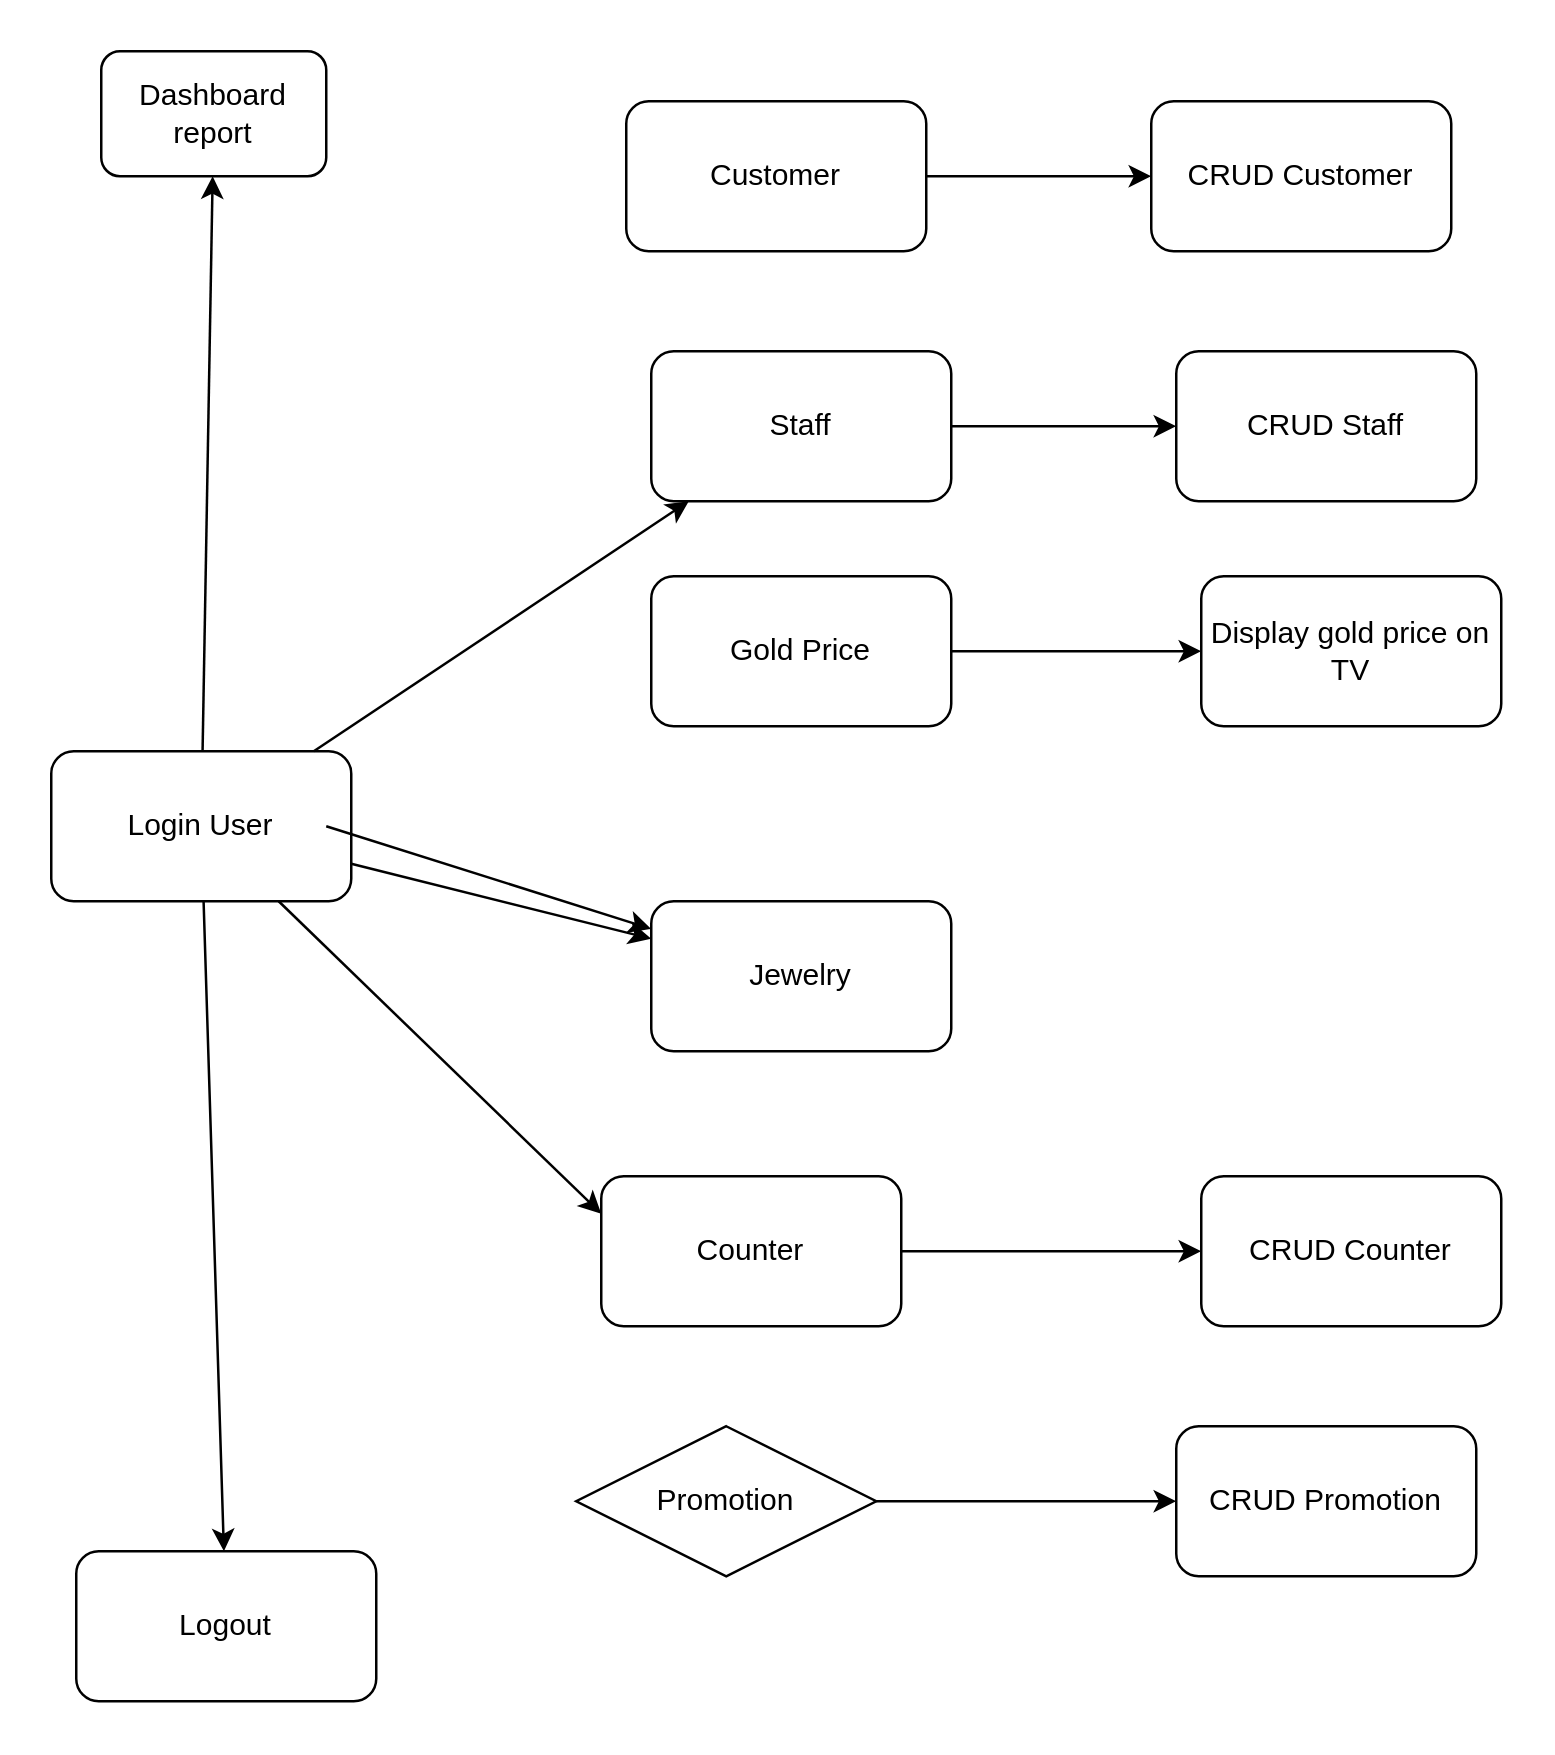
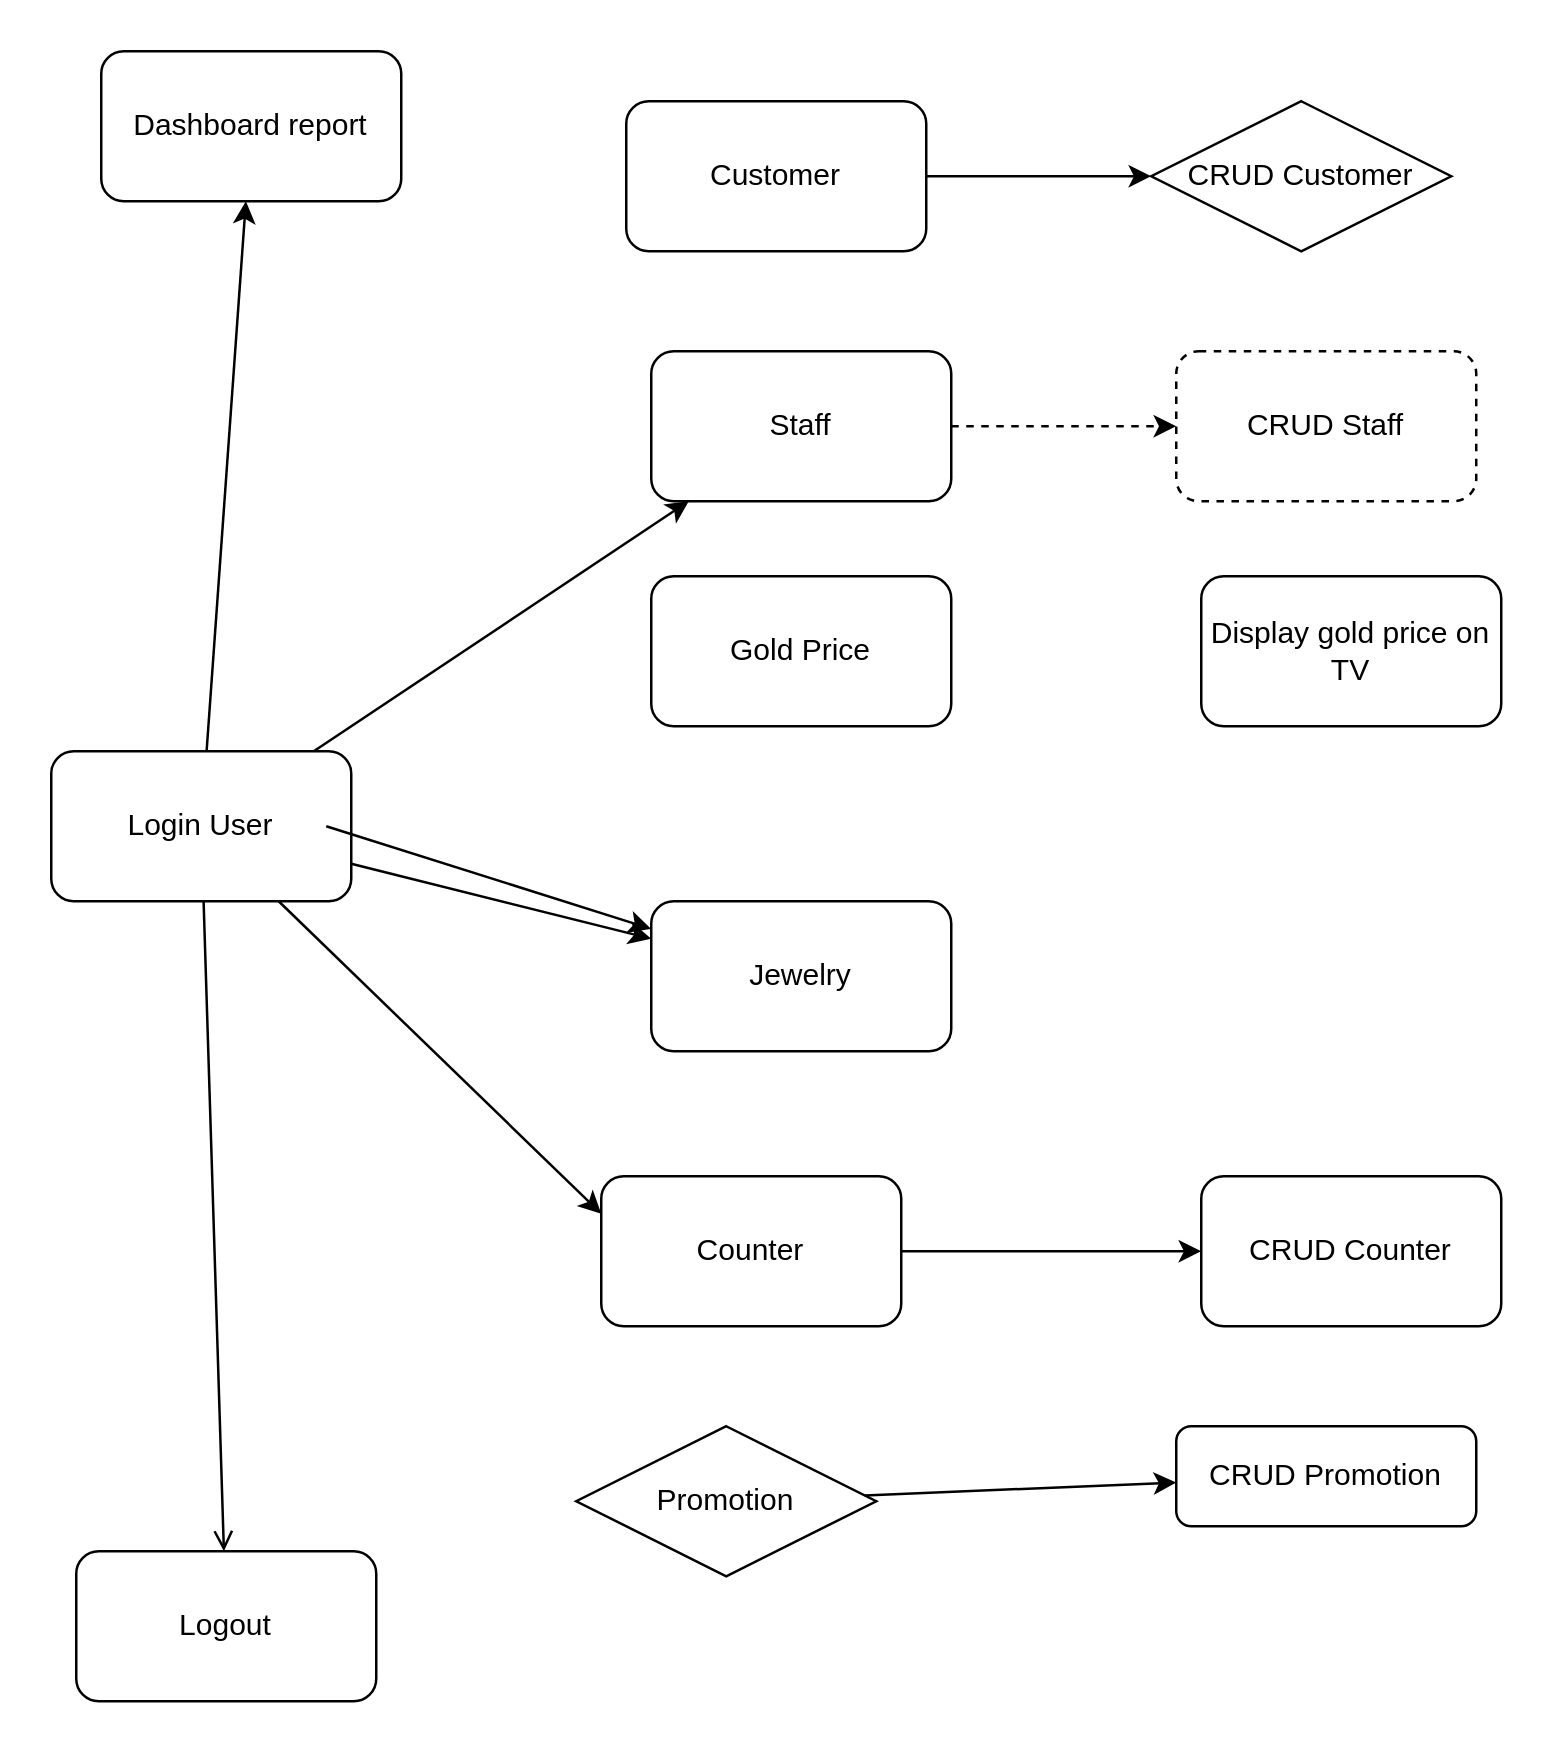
node "Dashboard report": size 225x125 -> 300x150
node "CRUD Customer": shape rounded rectangle -> diamond
edge "Staff" -> "CRUD Staff": style solid -> dashed
node "CRUD Staff": style solid -> dashed
edge "Gold Price" -> "Display gold price on TV": removed
node "CRUD Promotion": size 300x150 -> 300x100
edge "Login User" -> "Logout": arrowhead classic -> open
